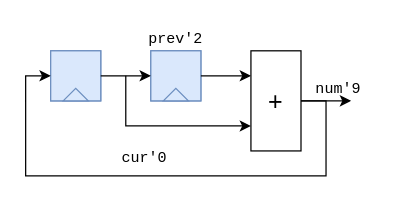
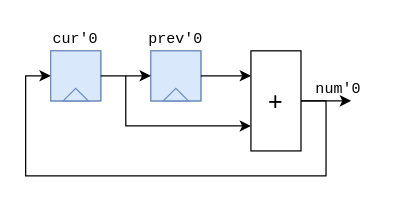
node "prev'2": label "prev'2" -> "prev'0"
node "num'9": label "num'9" -> "num'0"
node "cur'0": moved (144, 157) -> (76, 38)
